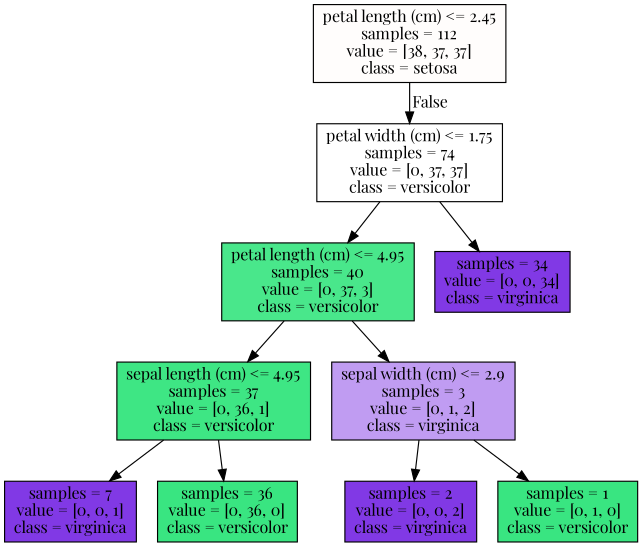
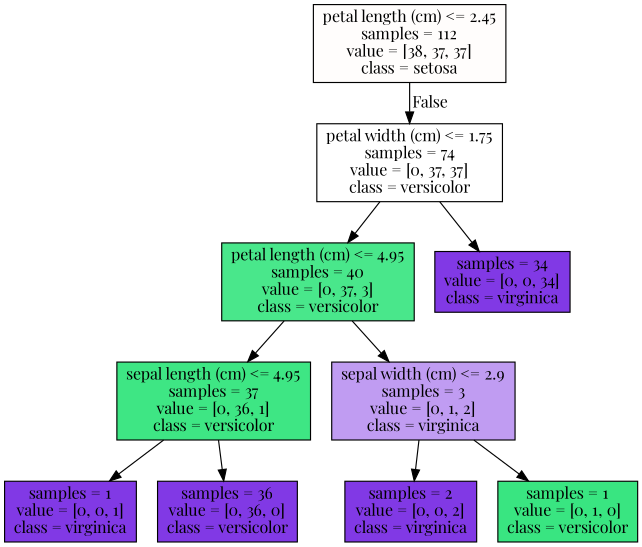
node "samples = 7 value = [0, 0, 1] class = virginica": label "samples = 7 value = [0, 0, 1] class = virginica" -> "samples = 1 value = [0, 0, 1] class = virginica"
node "samples = 36 value = [0, 36, 0] class = versicolor": fillcolor #39e581 -> #8139e5
